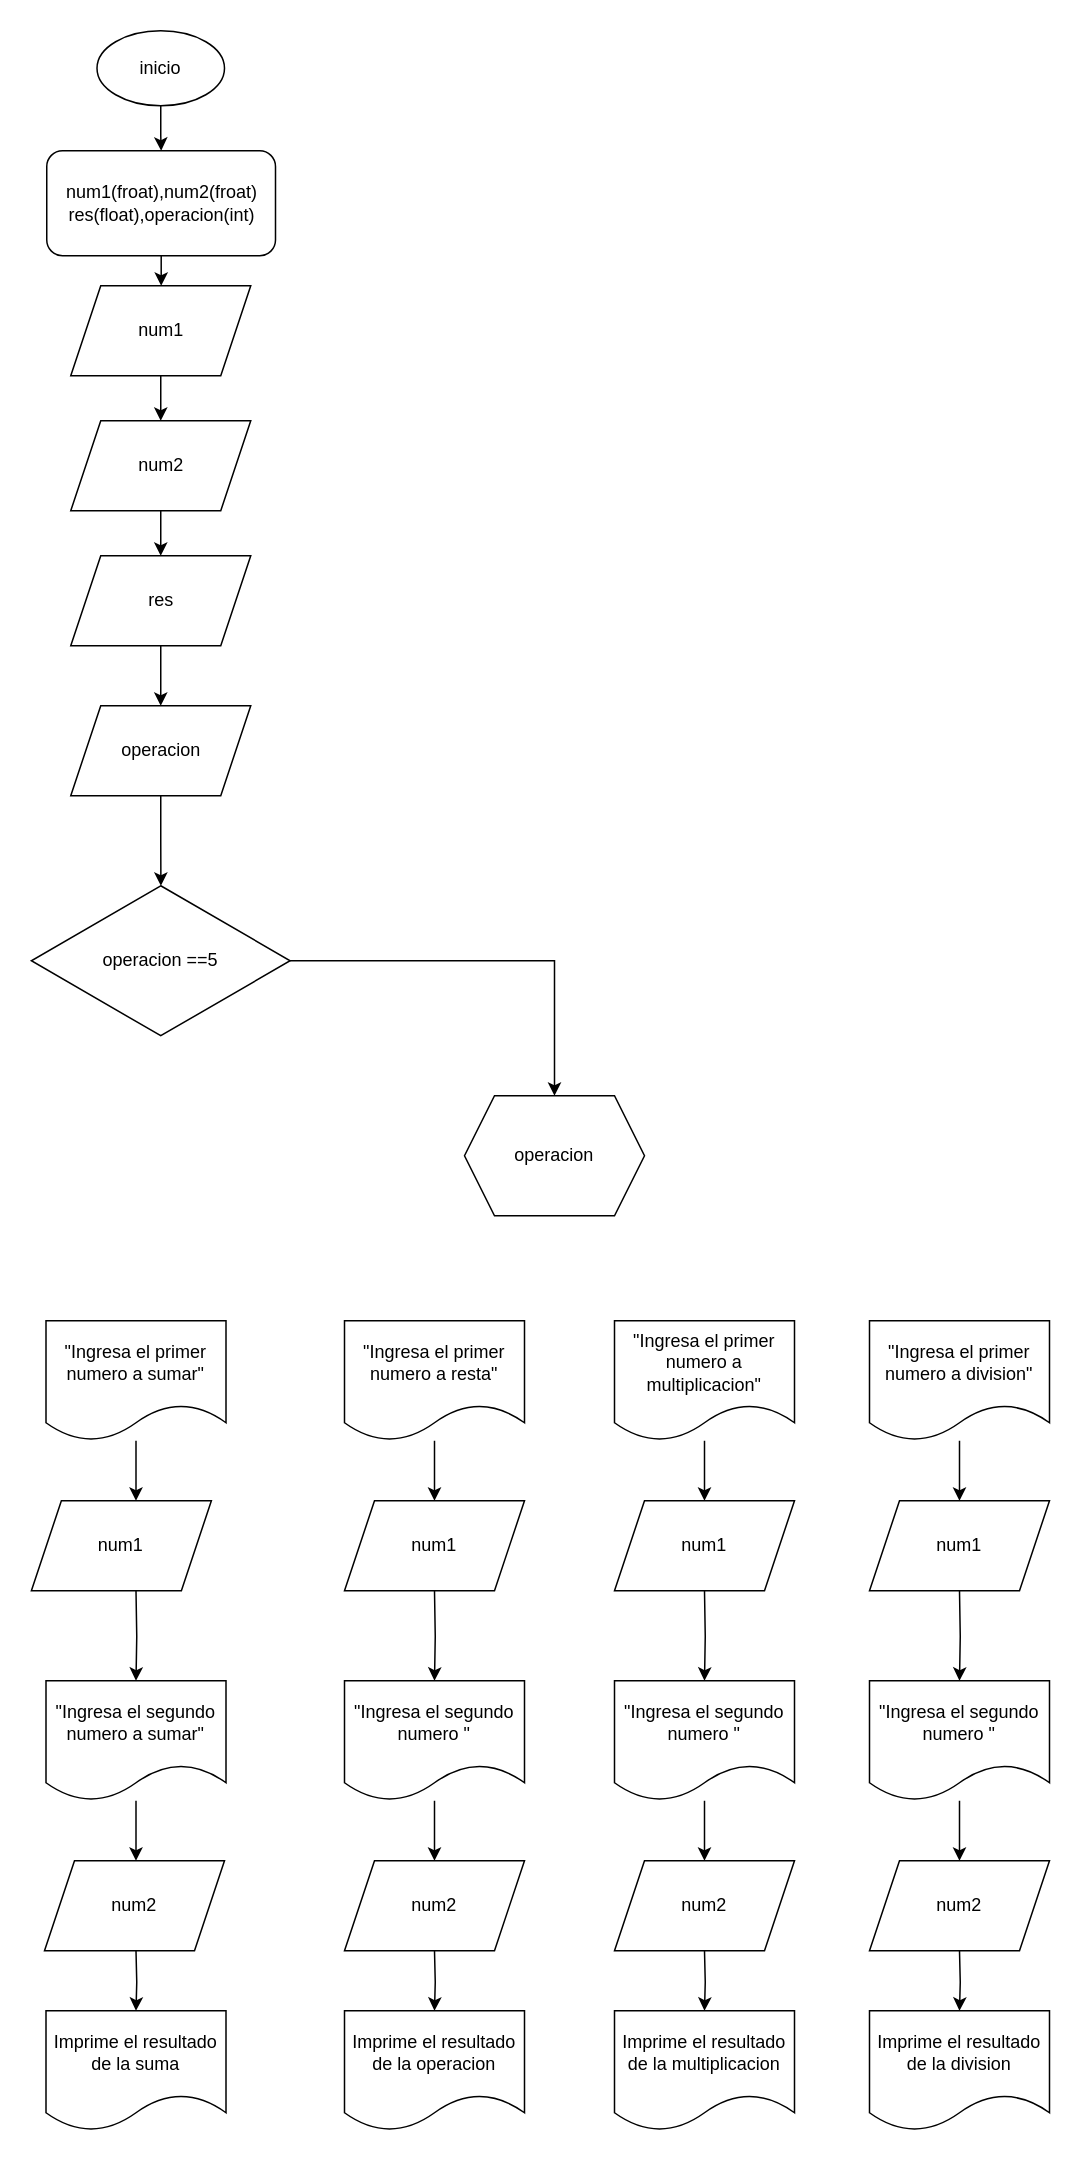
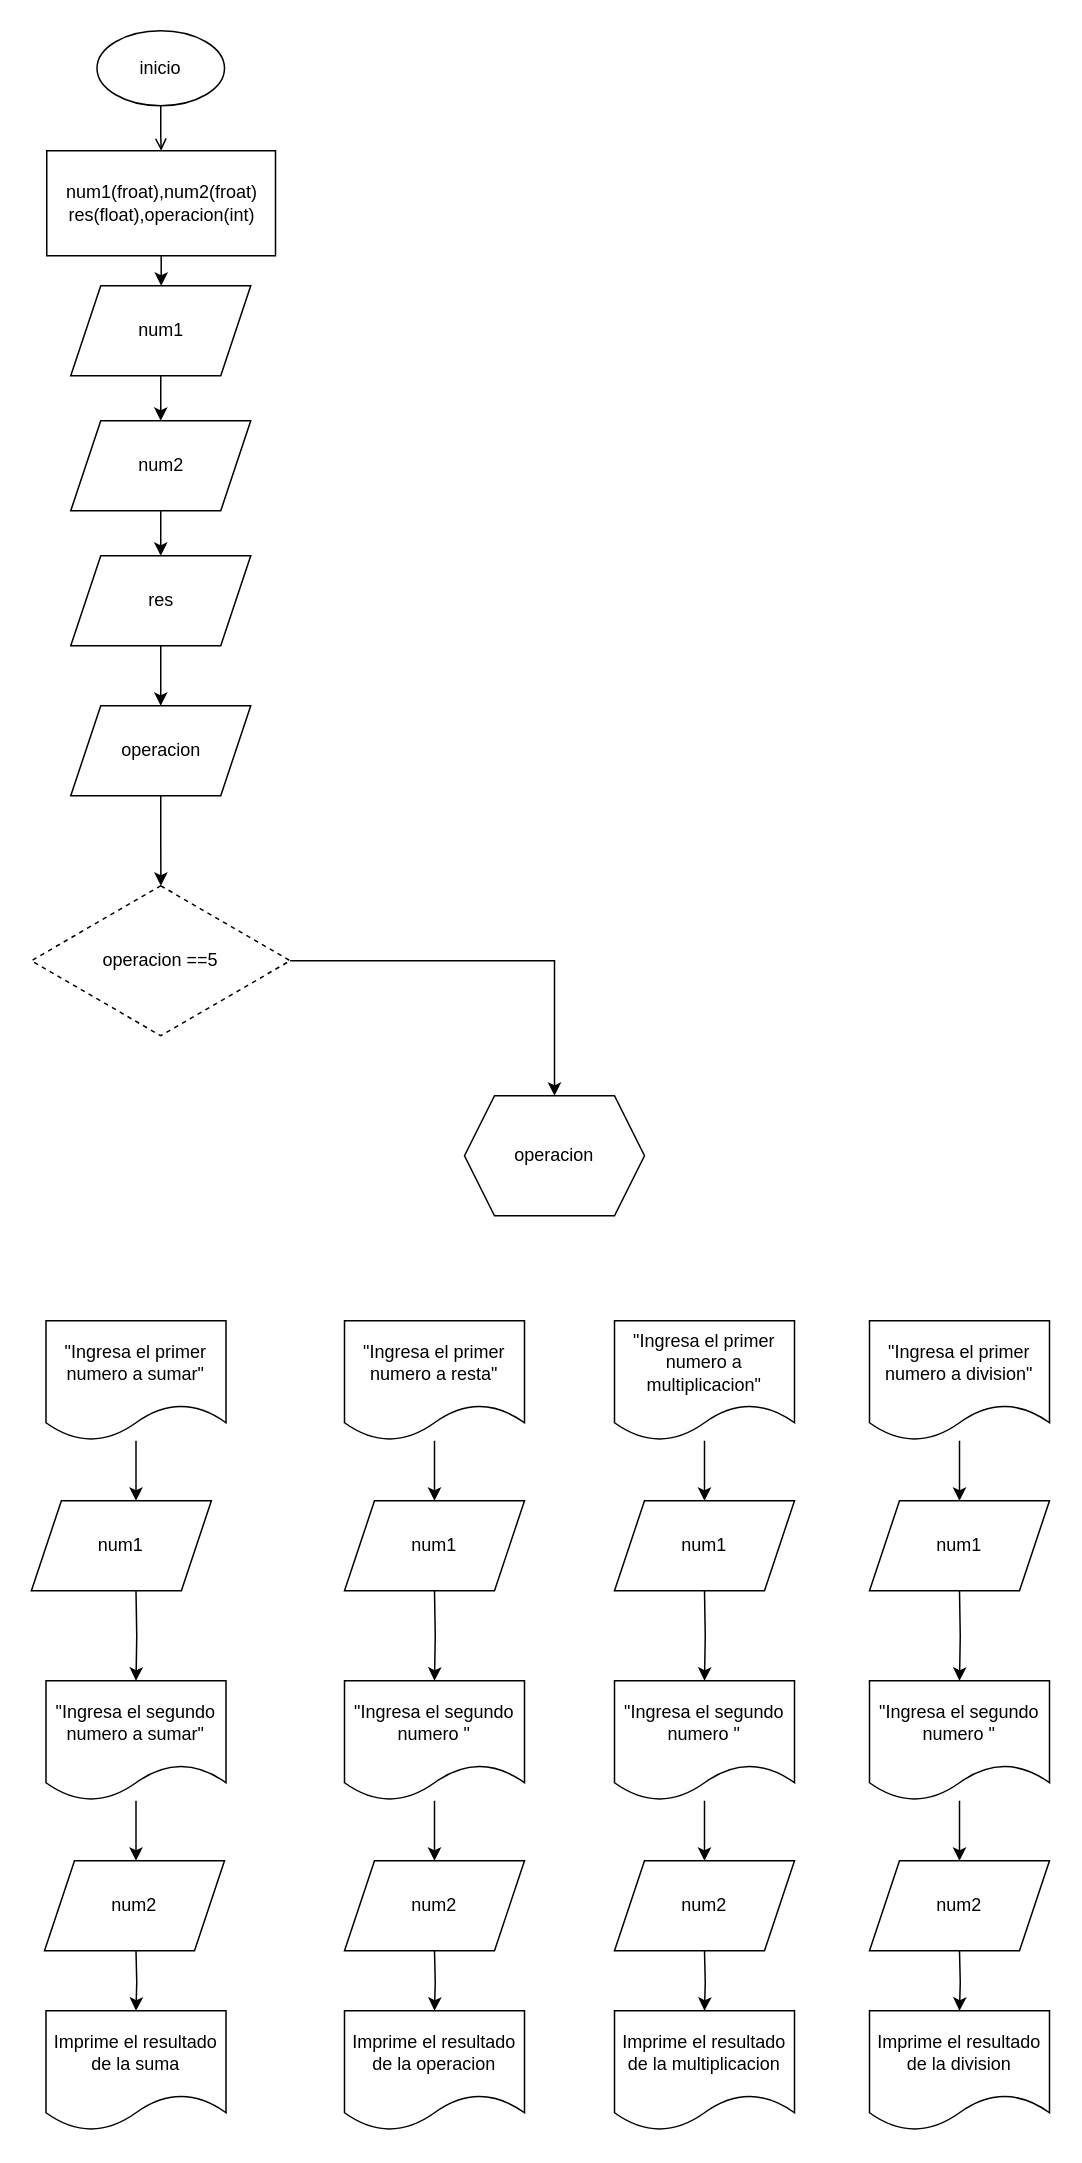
edge "inicio" -> "num1(froat),num2(froat) res(float),operacion(int)": arrowhead classic -> open
node "num1(froat),num2(froat) res(float),operacion(int)": shape rounded rectangle -> rectangle
node "operacion ==5": style solid -> dashed
